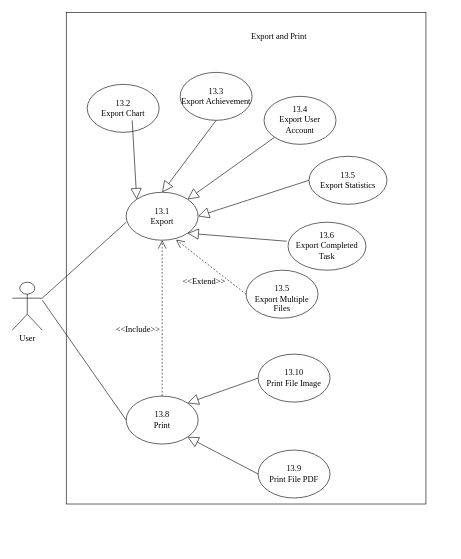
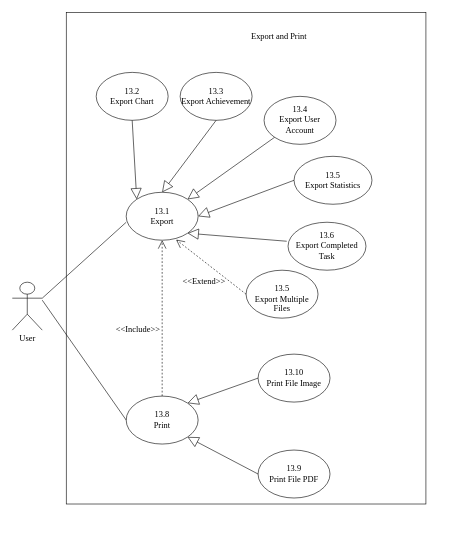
node "13.2 Export Chart": moved (123, 108) -> (132, 96)
node "13.5 Export Statistics": moved (348, 180) -> (333, 180)
